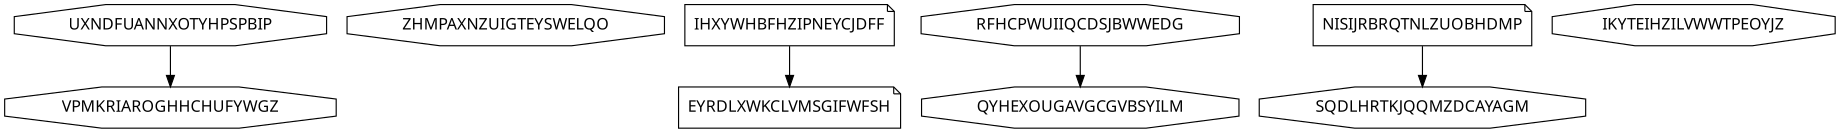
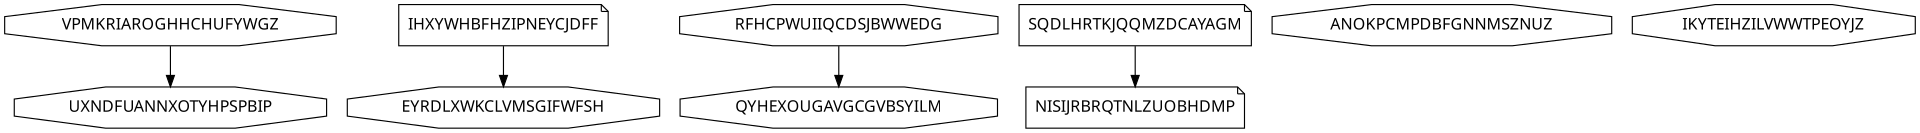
node "ZHMPAXNZUIGTEYSWELQO": removed
node "ANOKPCMPDBFGNNMSZNUZ": added
edge "UXNDFUANNXOTYHPSPBIP" -> "VPMKRIAROGHHCHUFYWGZ": reversed
edge "NISIJRBRQTNLZUOBHDMP" -> "SQDLHRTKJQQMZDCAYAGM": reversed
node "EYRDLXWKCLVMSGIFWFSH": shape note -> octagon
node "SQDLHRTKJQQMZDCAYAGM": shape octagon -> note
